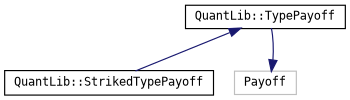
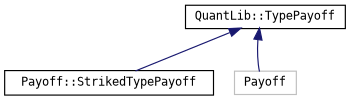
edge "QuantLib::TypePayoff" -> "Payoff": reversed
node "QuantLib::StrikedTypePayoff": label "QuantLib::StrikedTypePayoff" -> "Payoff::StrikedTypePayoff"
